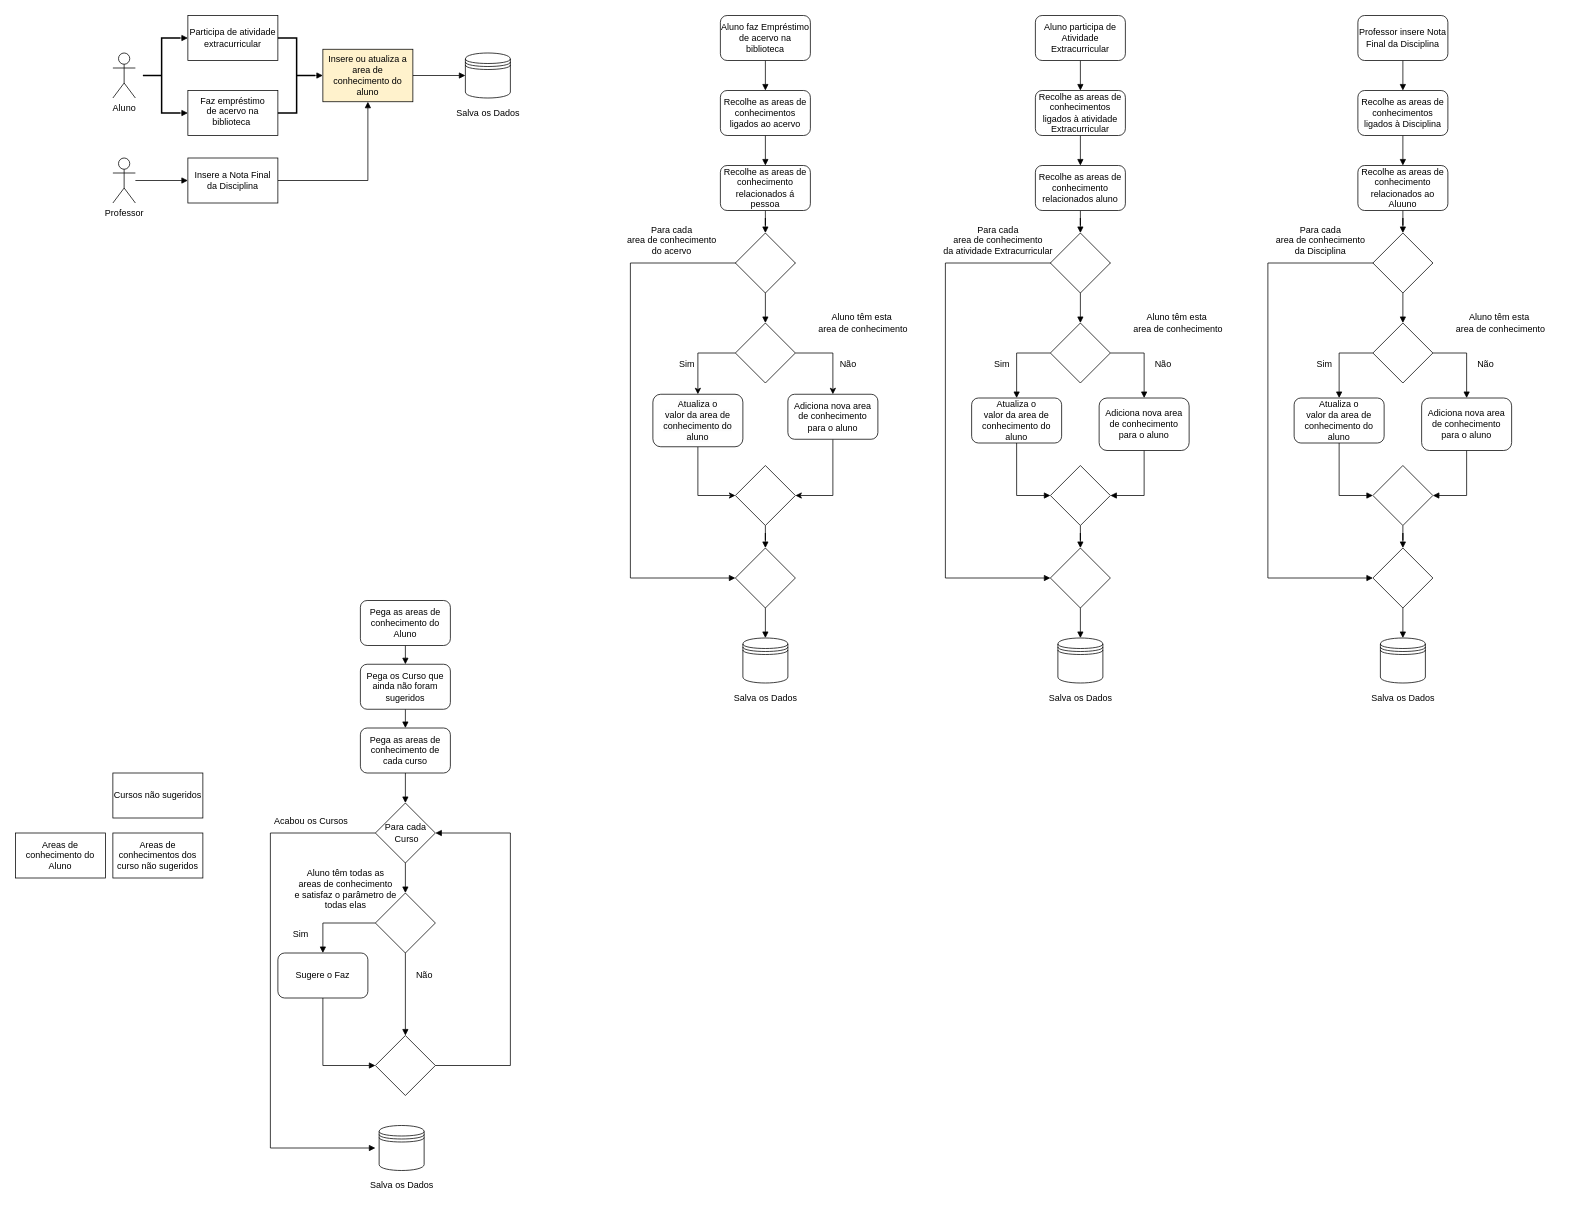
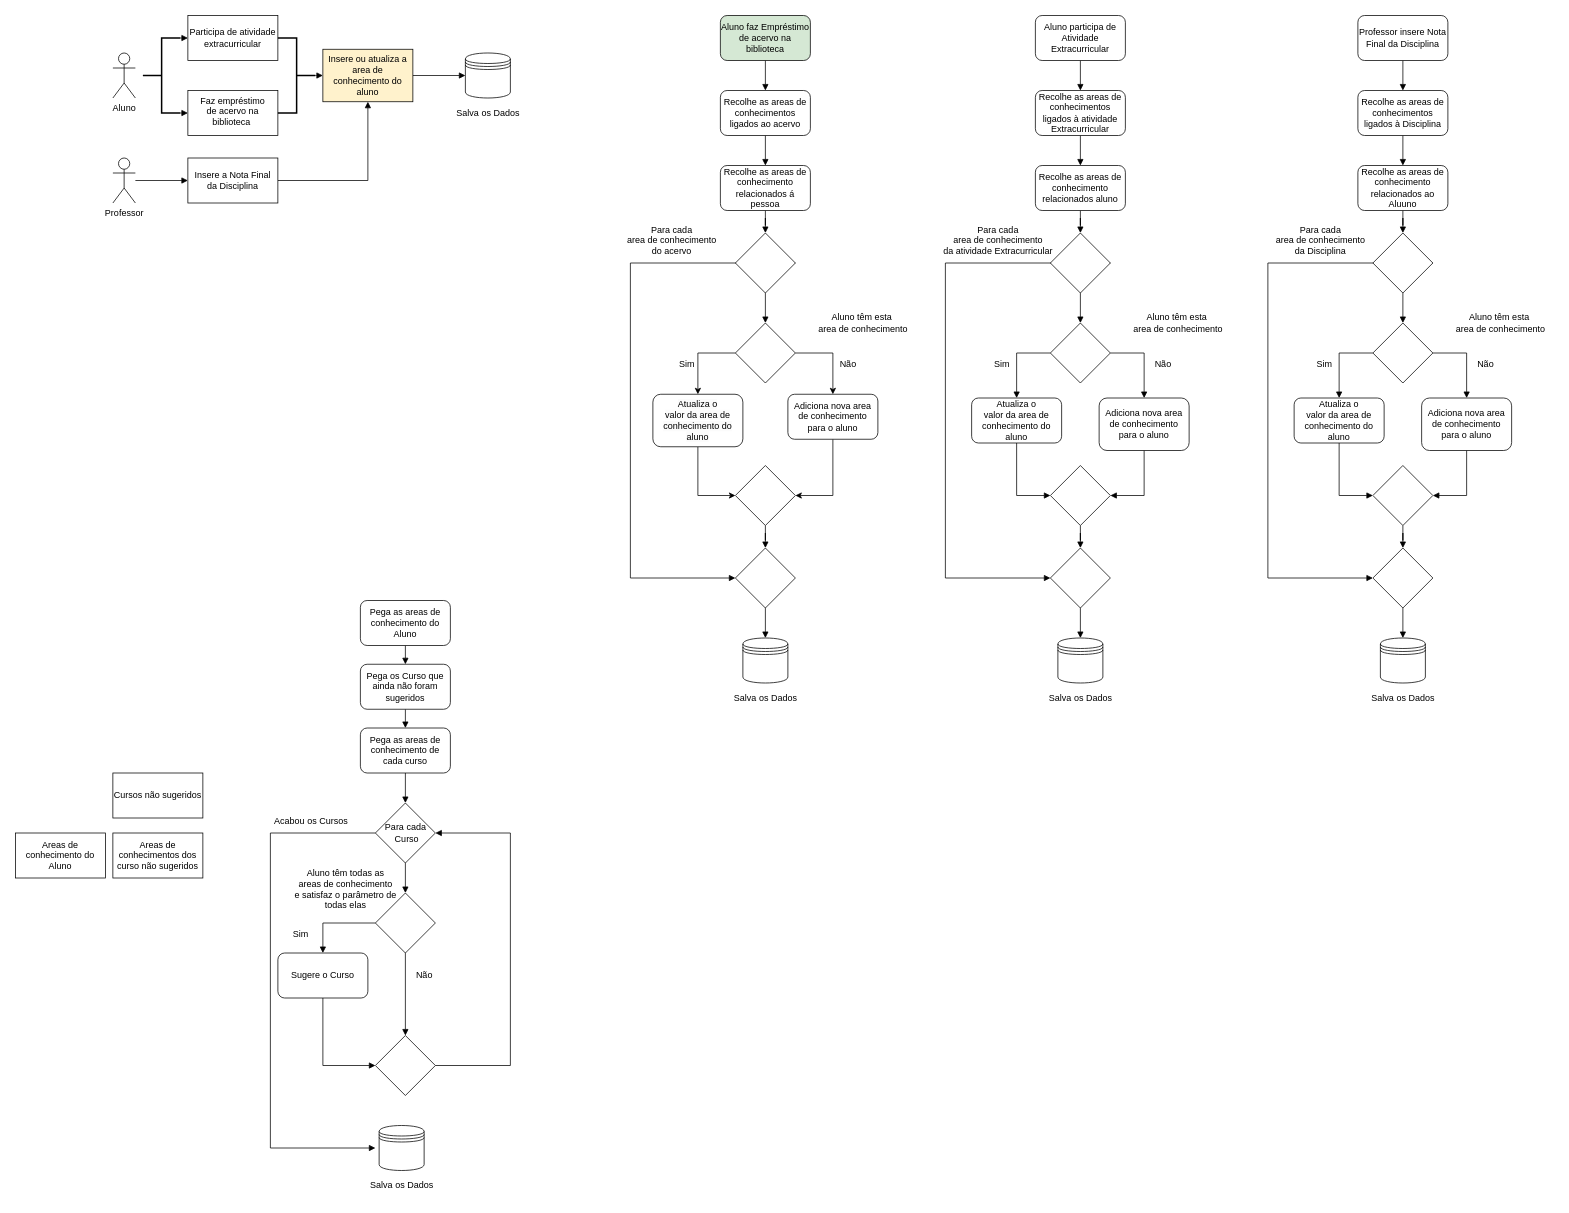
node "Aluno faz Empréstimo de acervo na biblioteca": fillcolor #ffffff -> #d5e8d4
node "Sugere o Faz": label "Sugere o Faz" -> "Sugere o Curso"
